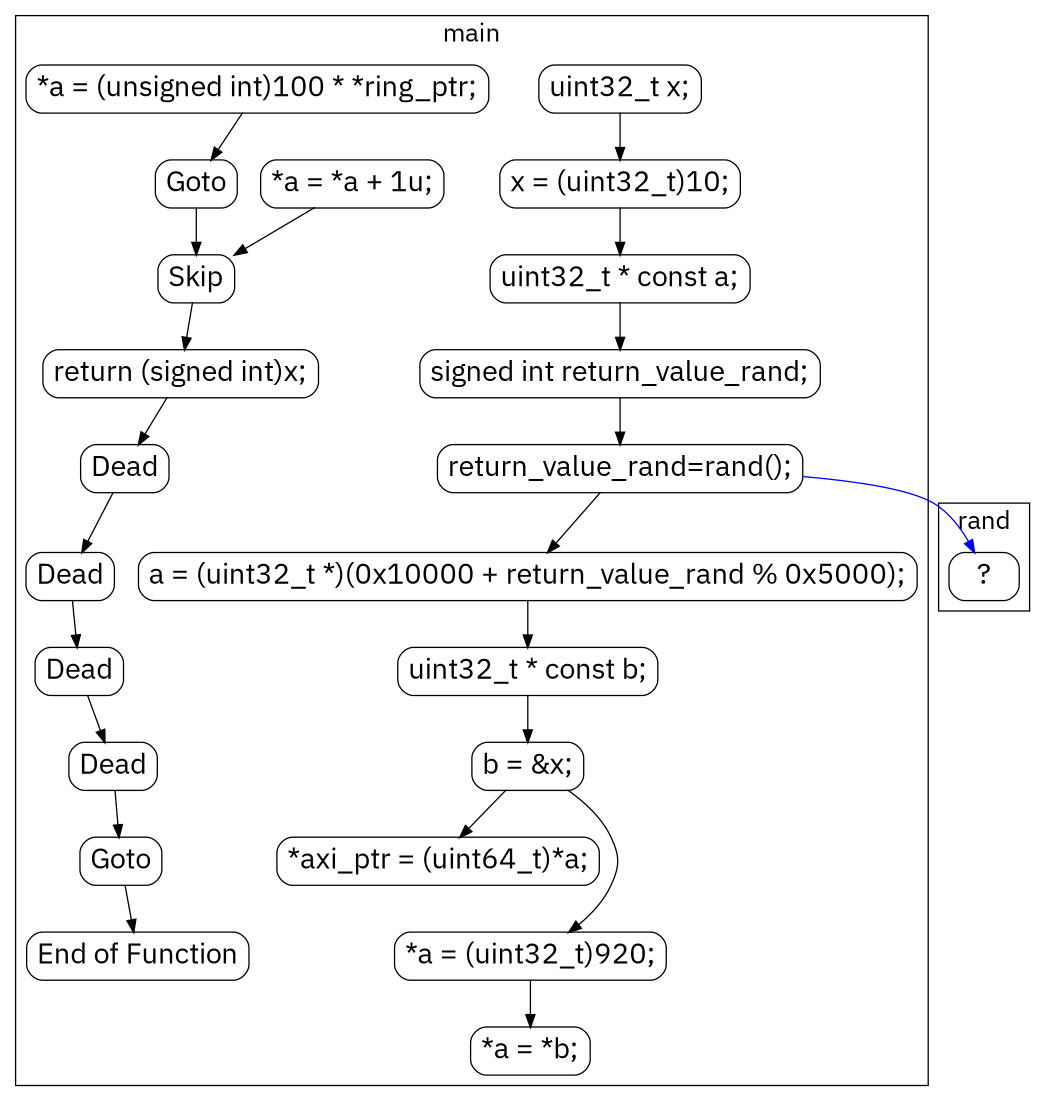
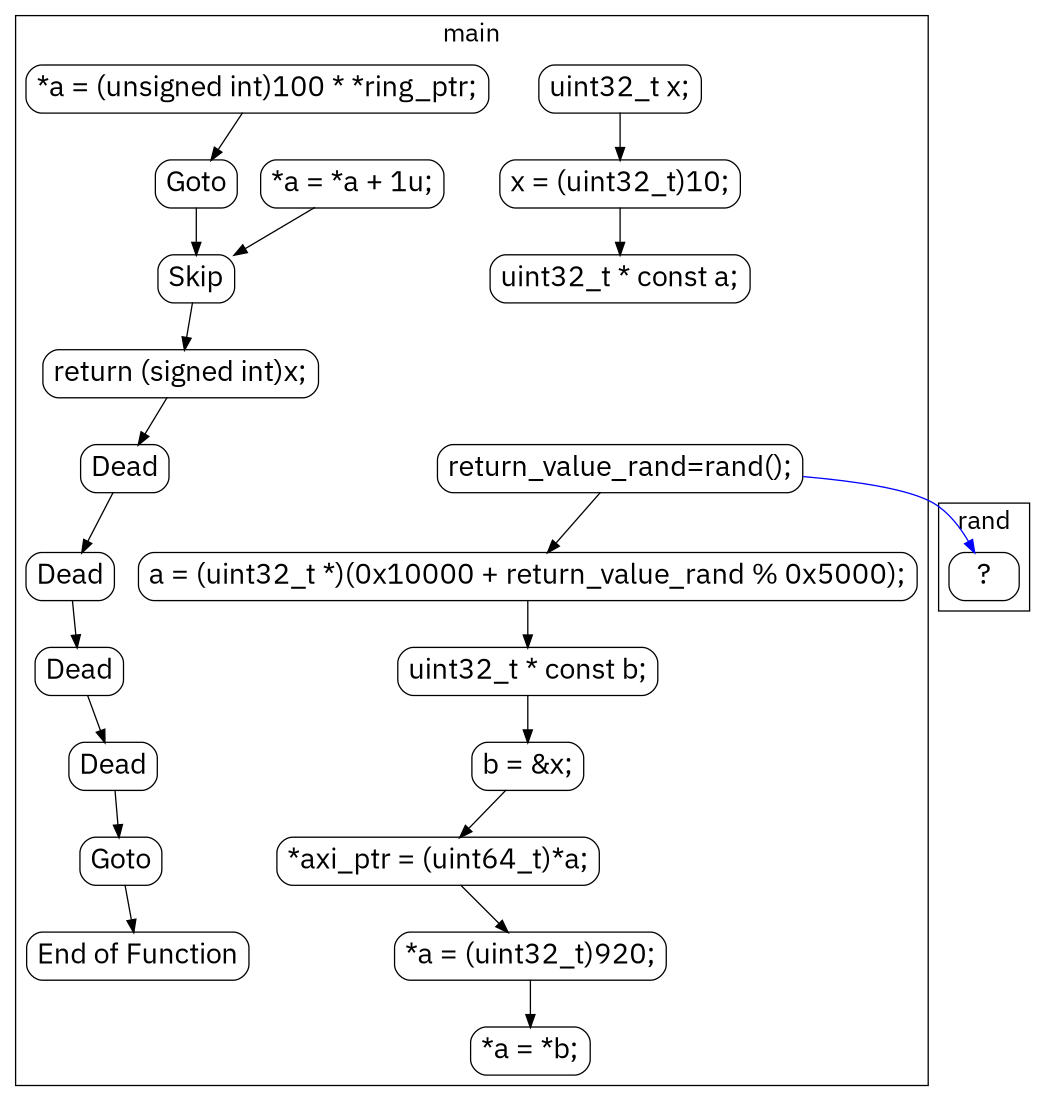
node "signed int return_value_rand;": removed
edge "b = &x;" -> "*a = (uint32_t)920;": now "*axi_ptr = (uint64_t)*a;" -> "*a = (uint32_t)920;"
